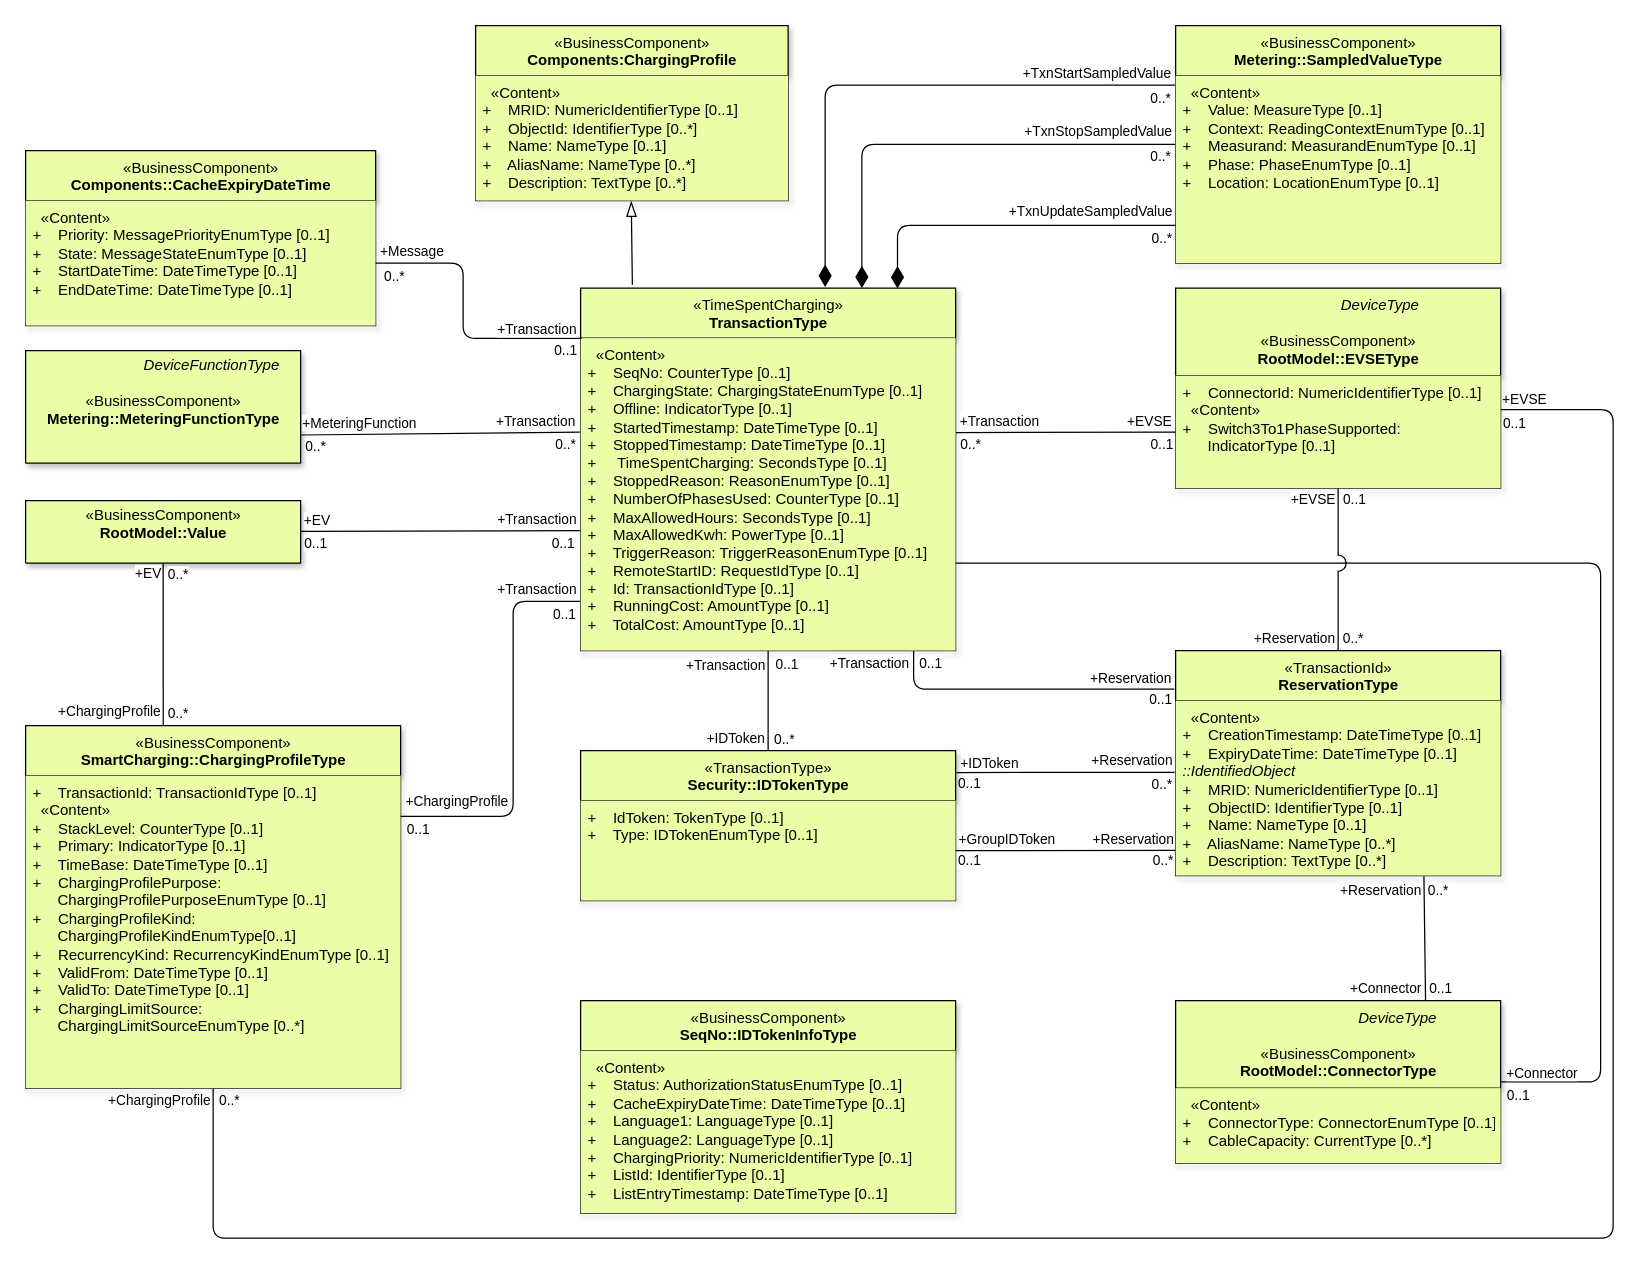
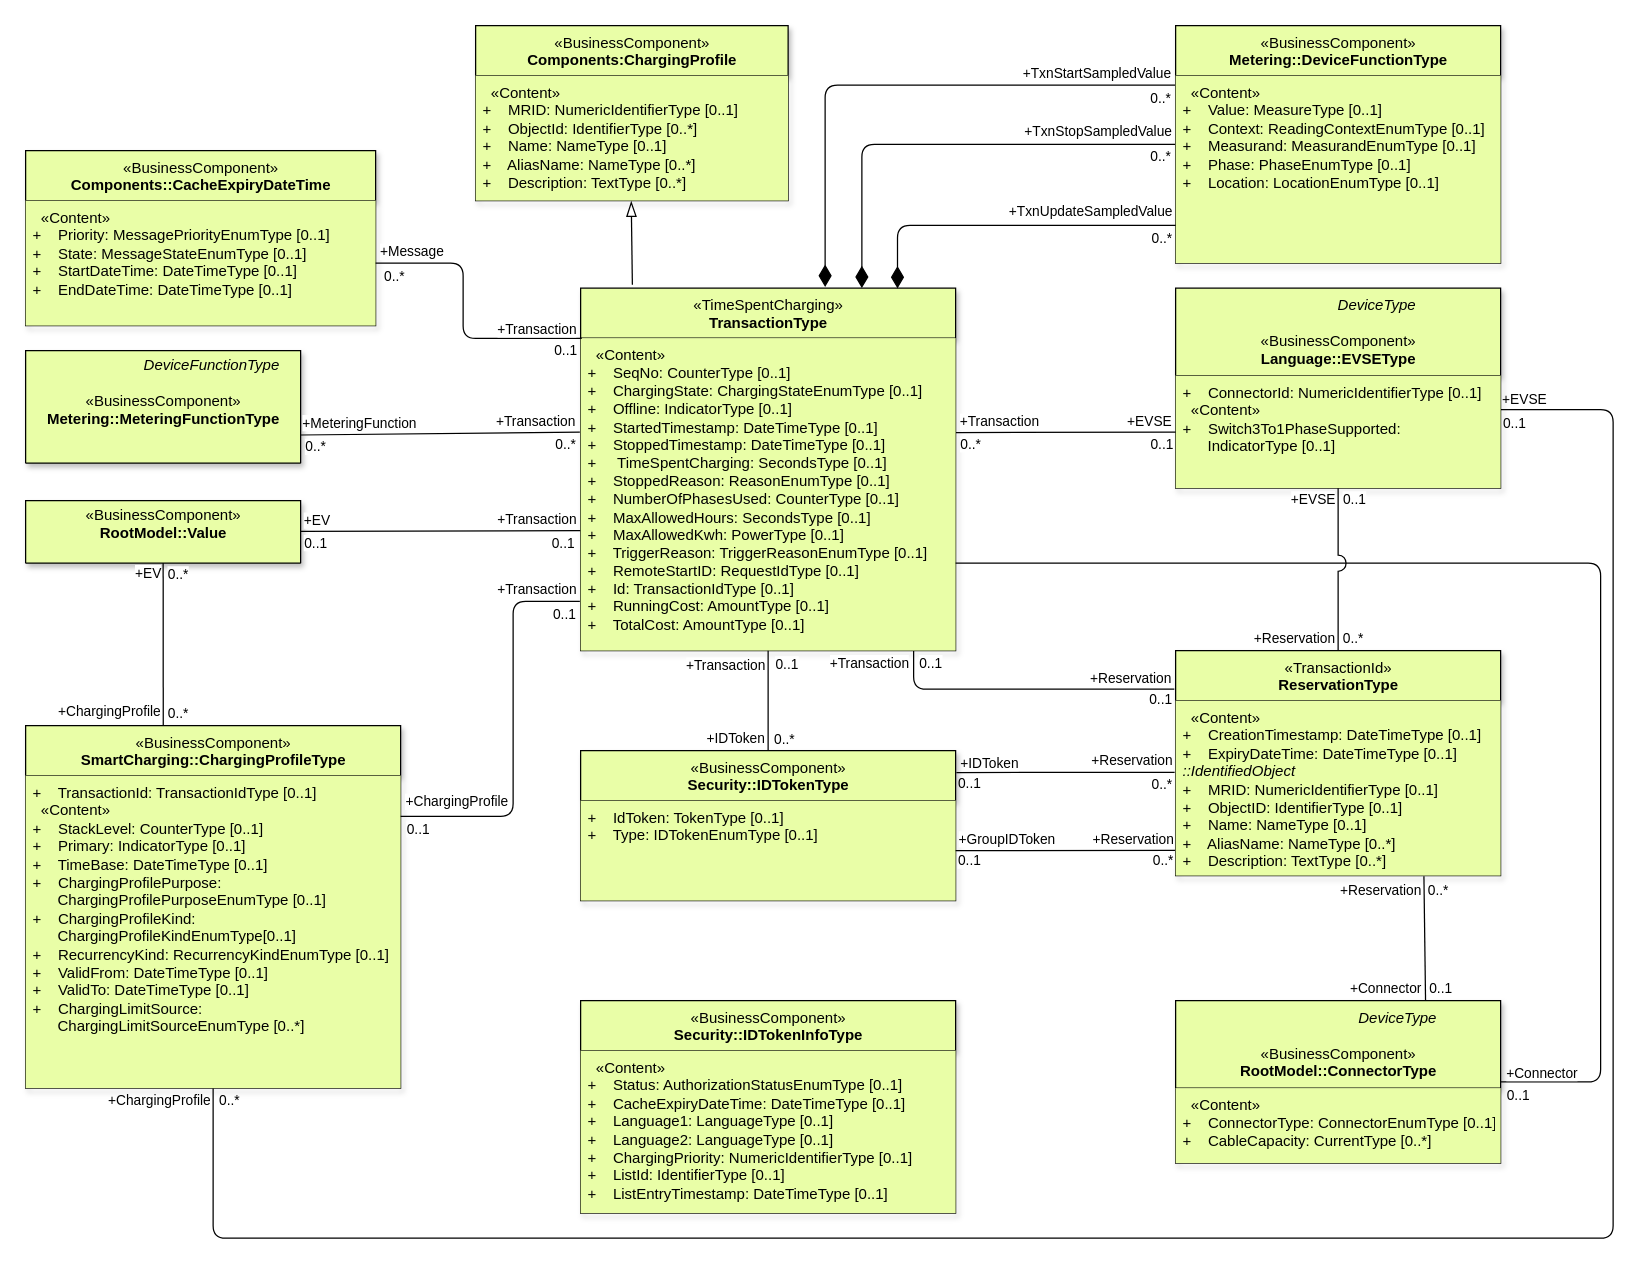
node "«BusinessComponent»Metering::SampledValueType": label "«BusinessComponent»Metering::SampledValueType" -> "«BusinessComponent»Metering::DeviceFunctionType"
node "DeviceType «BusinessComponent» RootModel::EVSEType": label "DeviceType «BusinessComponent» RootModel::EVSEType" -> "DeviceType «BusinessComponent» Language::EVSEType"
node "«TransactionType»Security::IDTokenType": label "«TransactionType»Security::IDTokenType" -> "«BusinessComponent»Security::IDTokenType"
node "«BusinessComponent»SeqNo::IDTokenInfoType": label "«BusinessComponent»SeqNo::IDTokenInfoType" -> "«BusinessComponent»Security::IDTokenInfoType"
